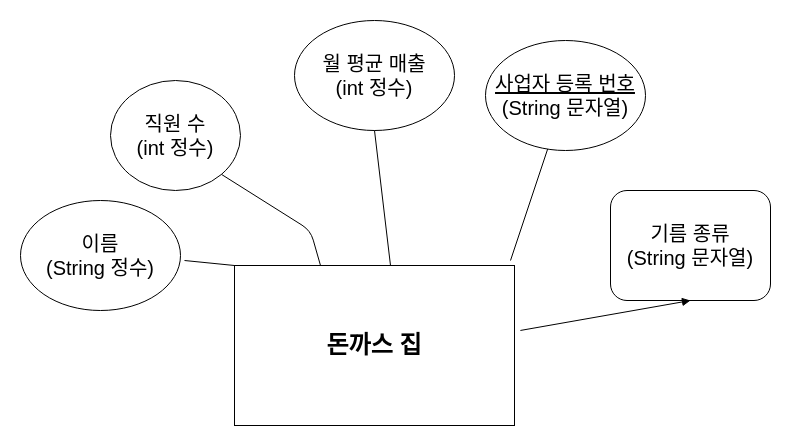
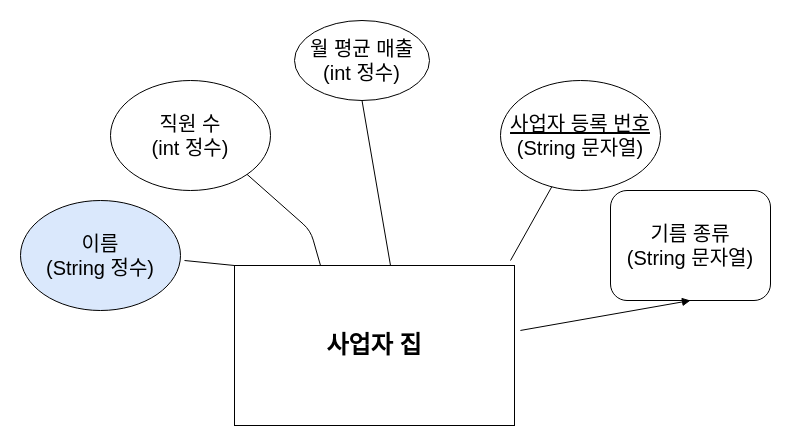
node "월 평균 매출 (int 정수)": size 160x110 -> 135x80
node "사업자 등록 번호 (String 문자열)": moved (566, 96) -> (581, 136)
node "직원 수 (int 정수)": size 130x110 -> 160x110
node "이름 (String 정수)": fillcolor #ffffff -> #dae8fc
node "돈까스 집": label "돈까스 집" -> "사업자 집"
